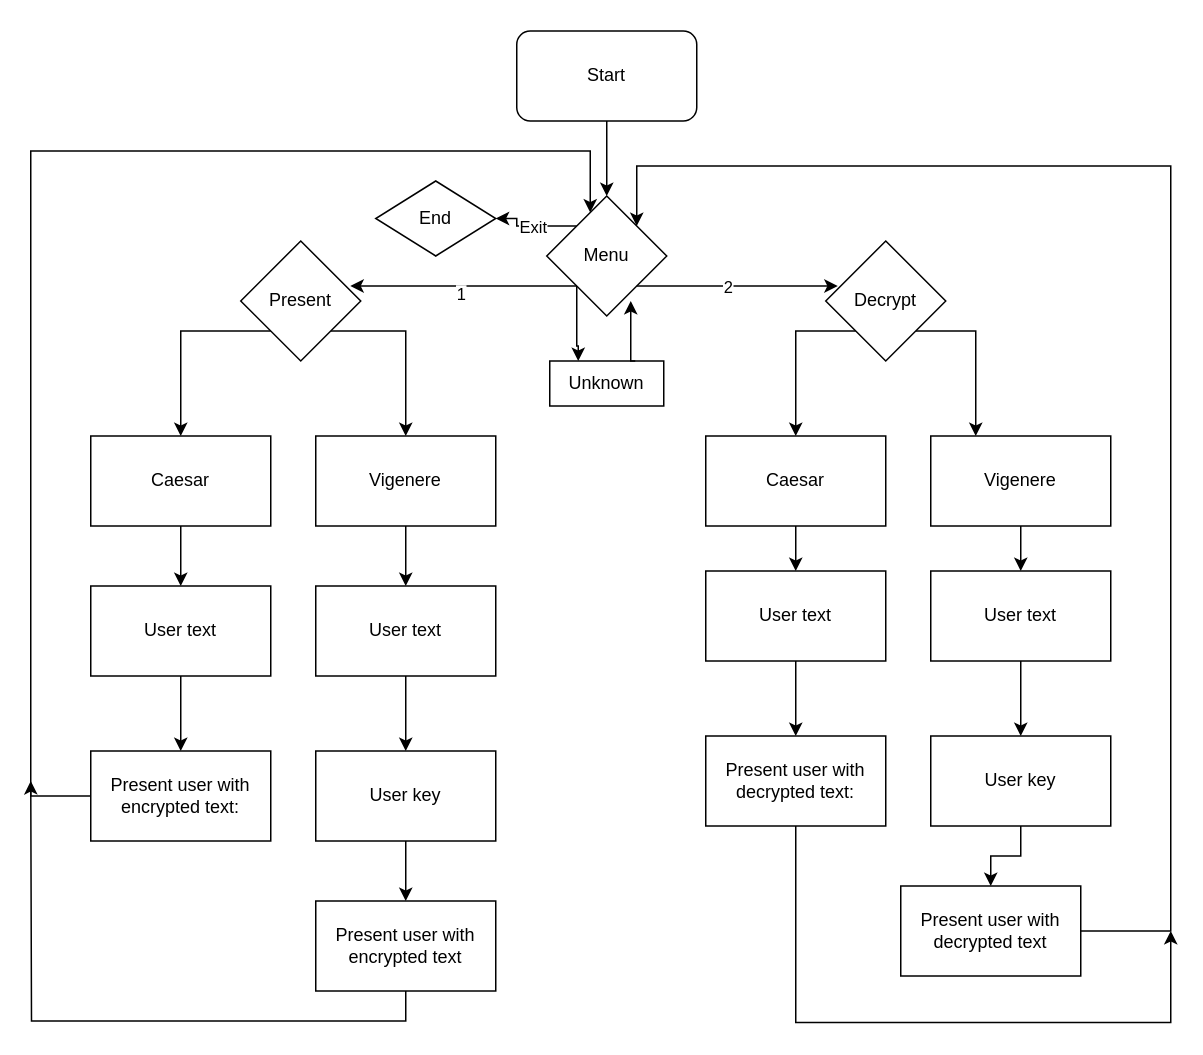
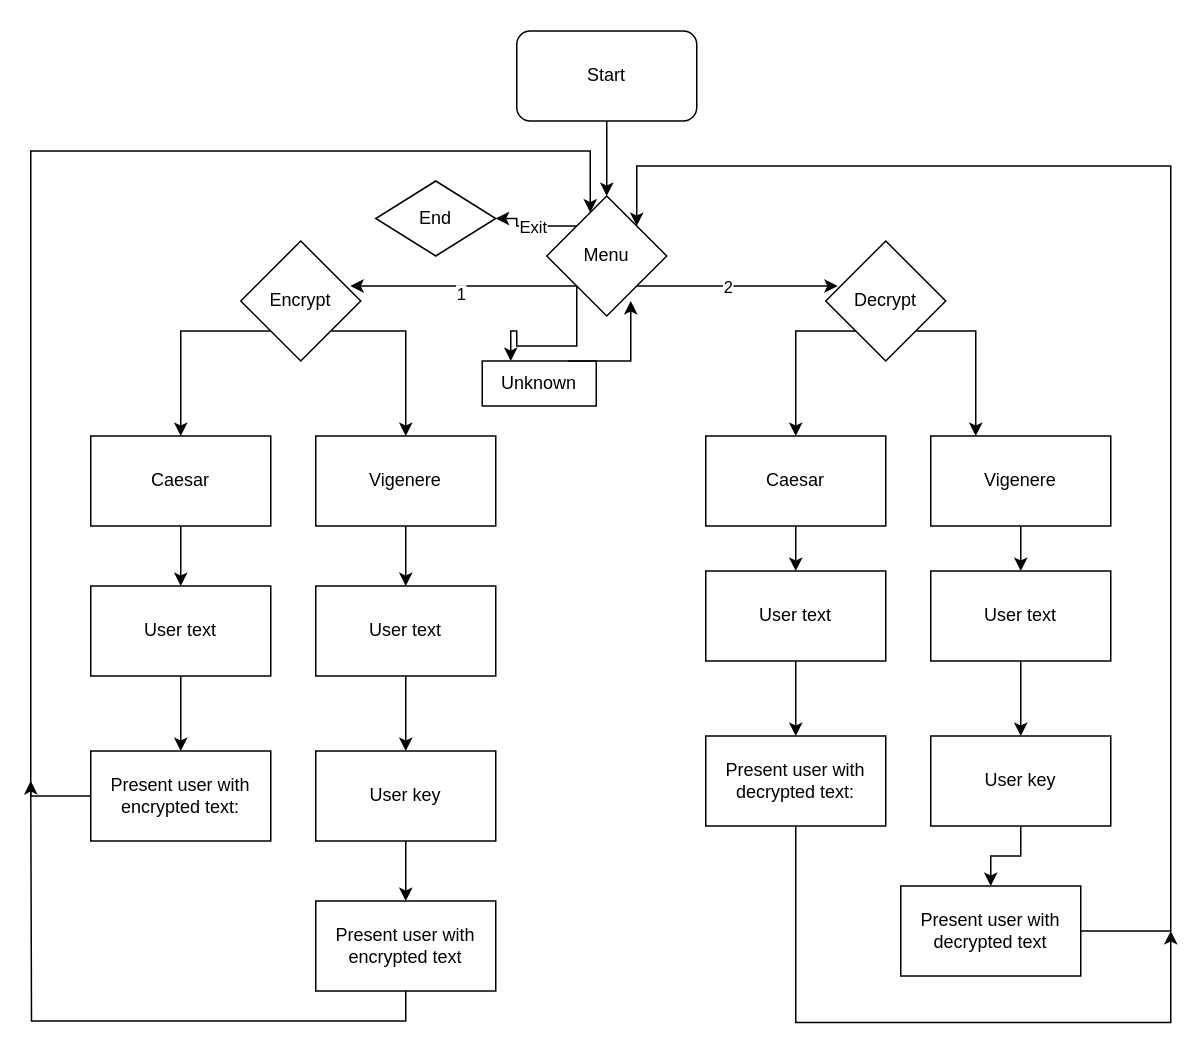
node "Present": label "Present" -> "Encrypt"
node "Unknown": moved (607, 383) -> (539, 383)
